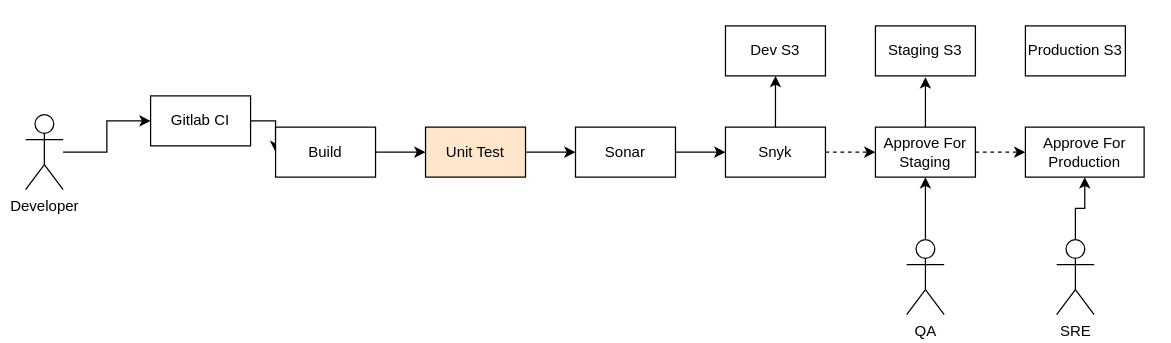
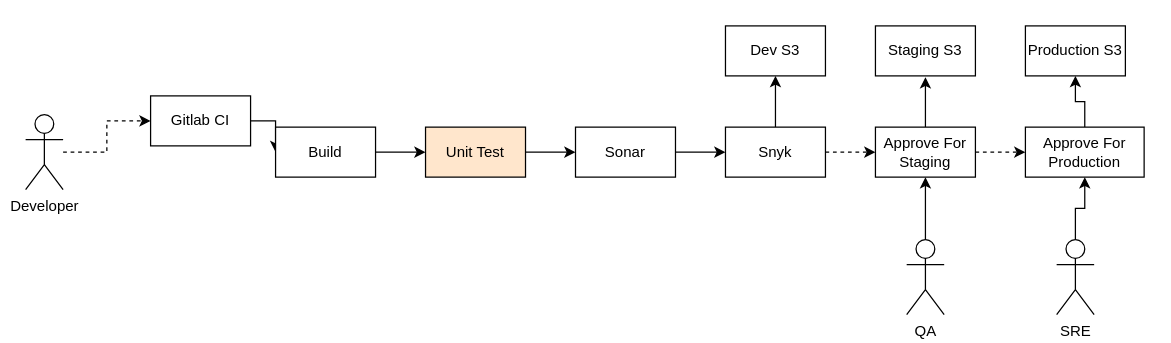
edge "Approve For Production" -> "Production S3": added
edge "Developer" -> "Gitlab CI": style solid -> dashed
